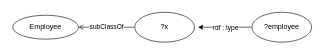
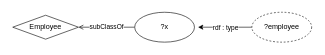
node "Employee": shape ellipse -> diamond
node "?employee": style solid -> dashed
